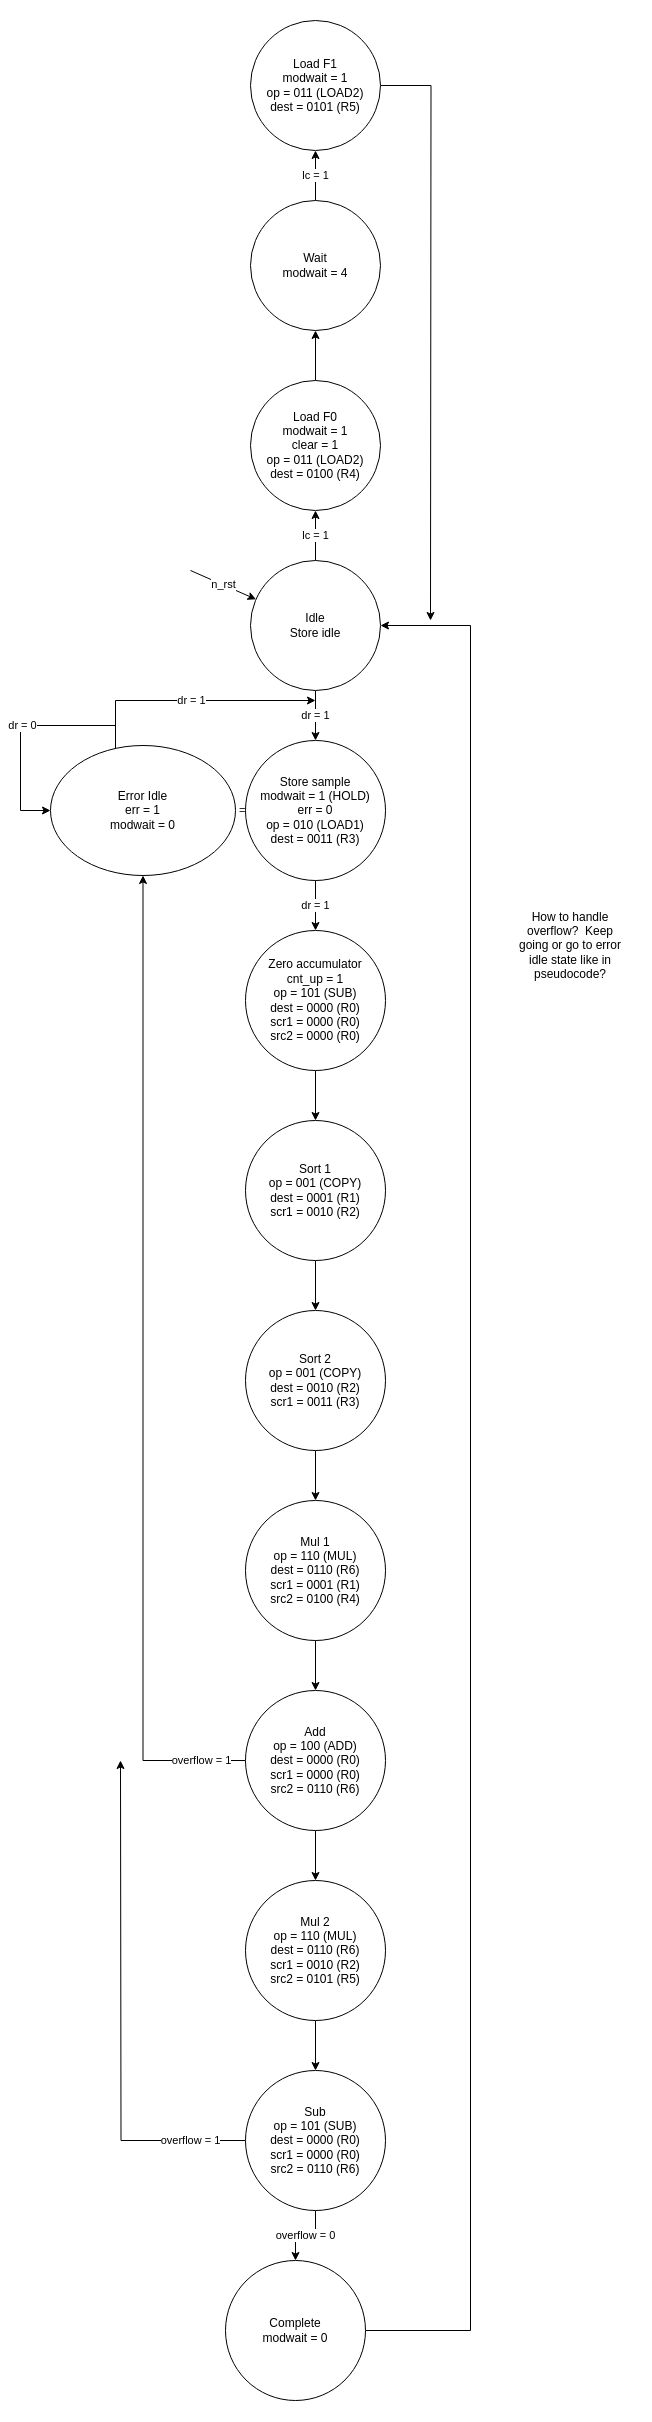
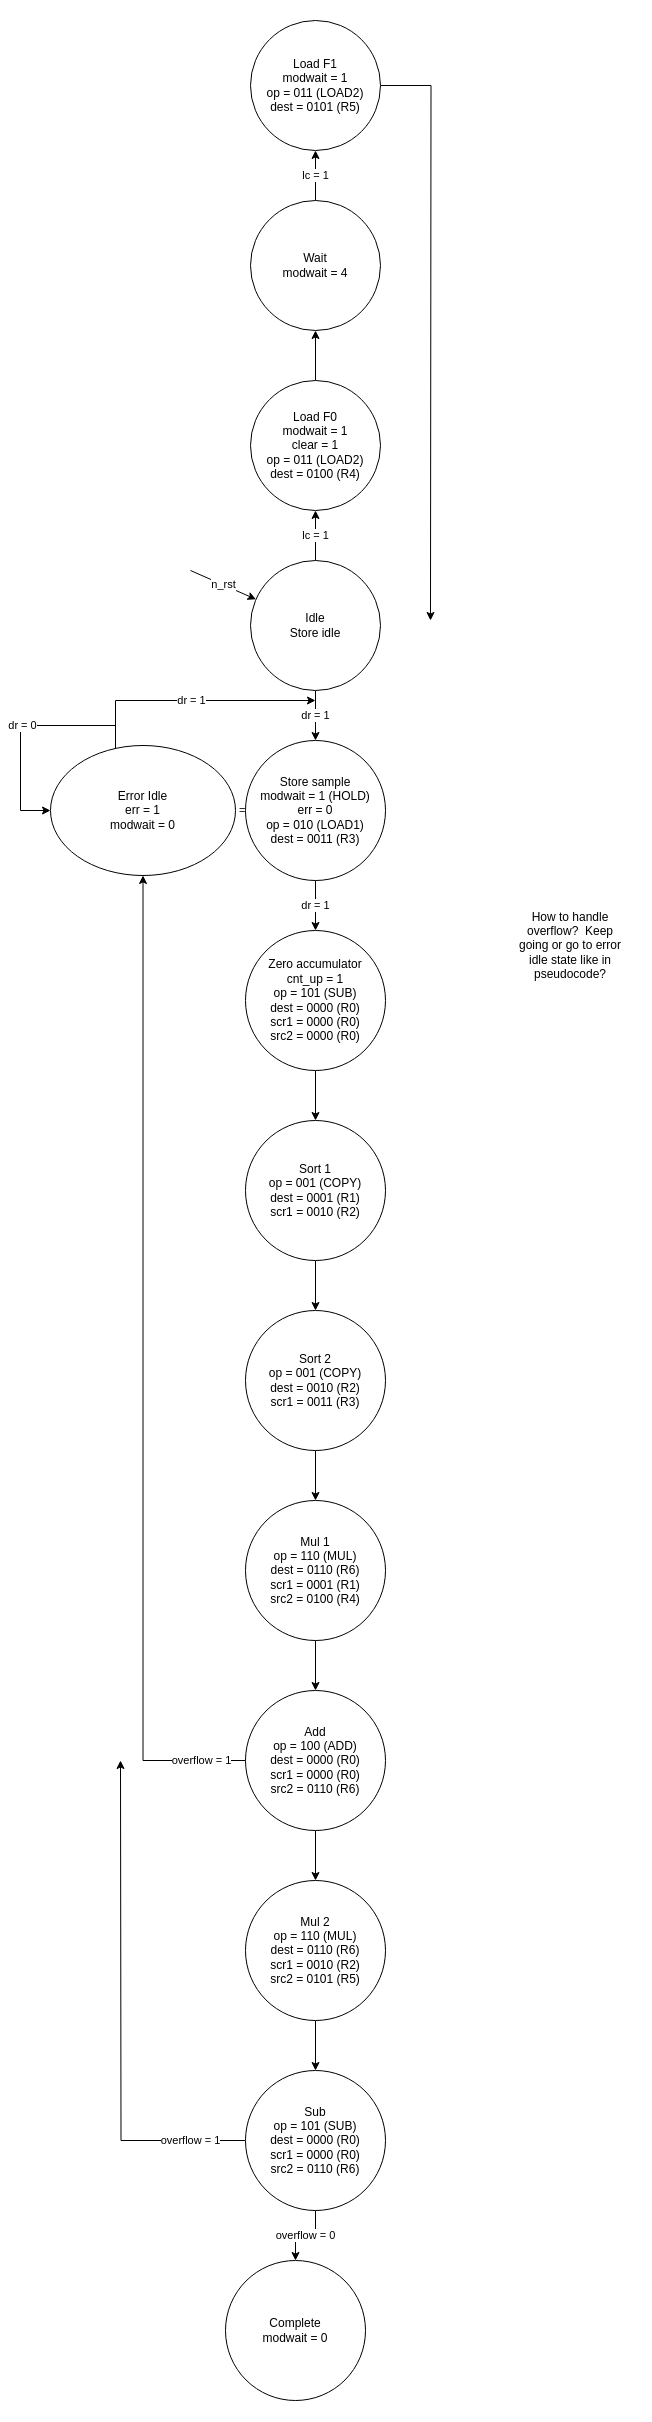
edge "Complete modwait = 0" -> "Idle Store idle": removed
